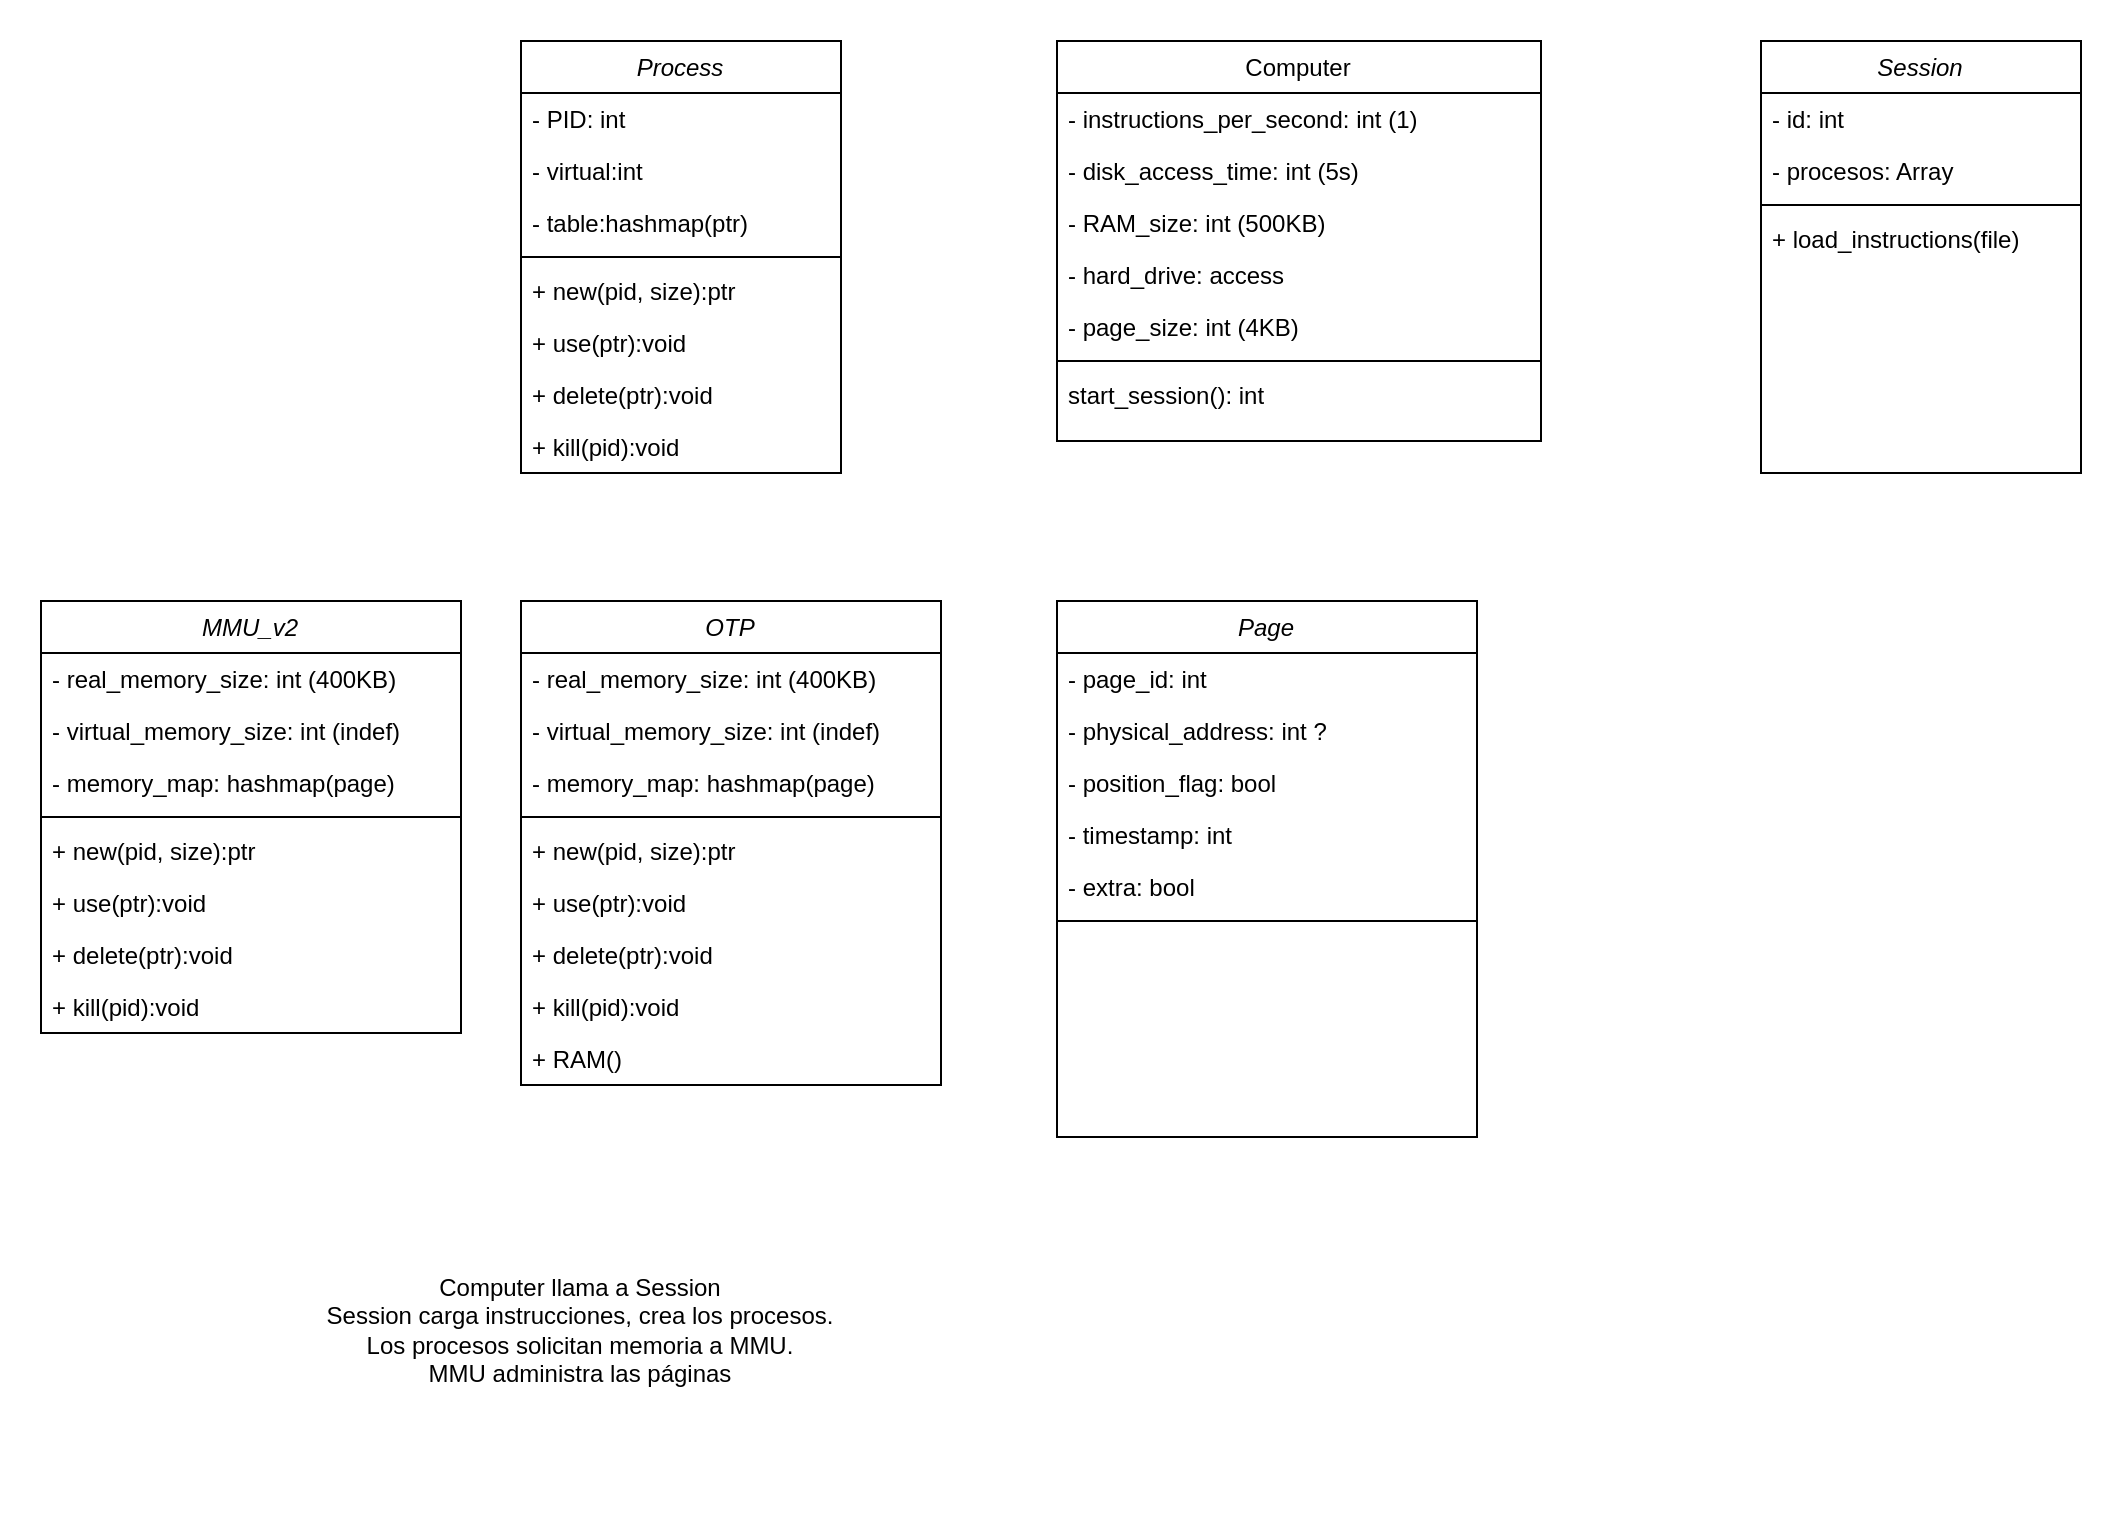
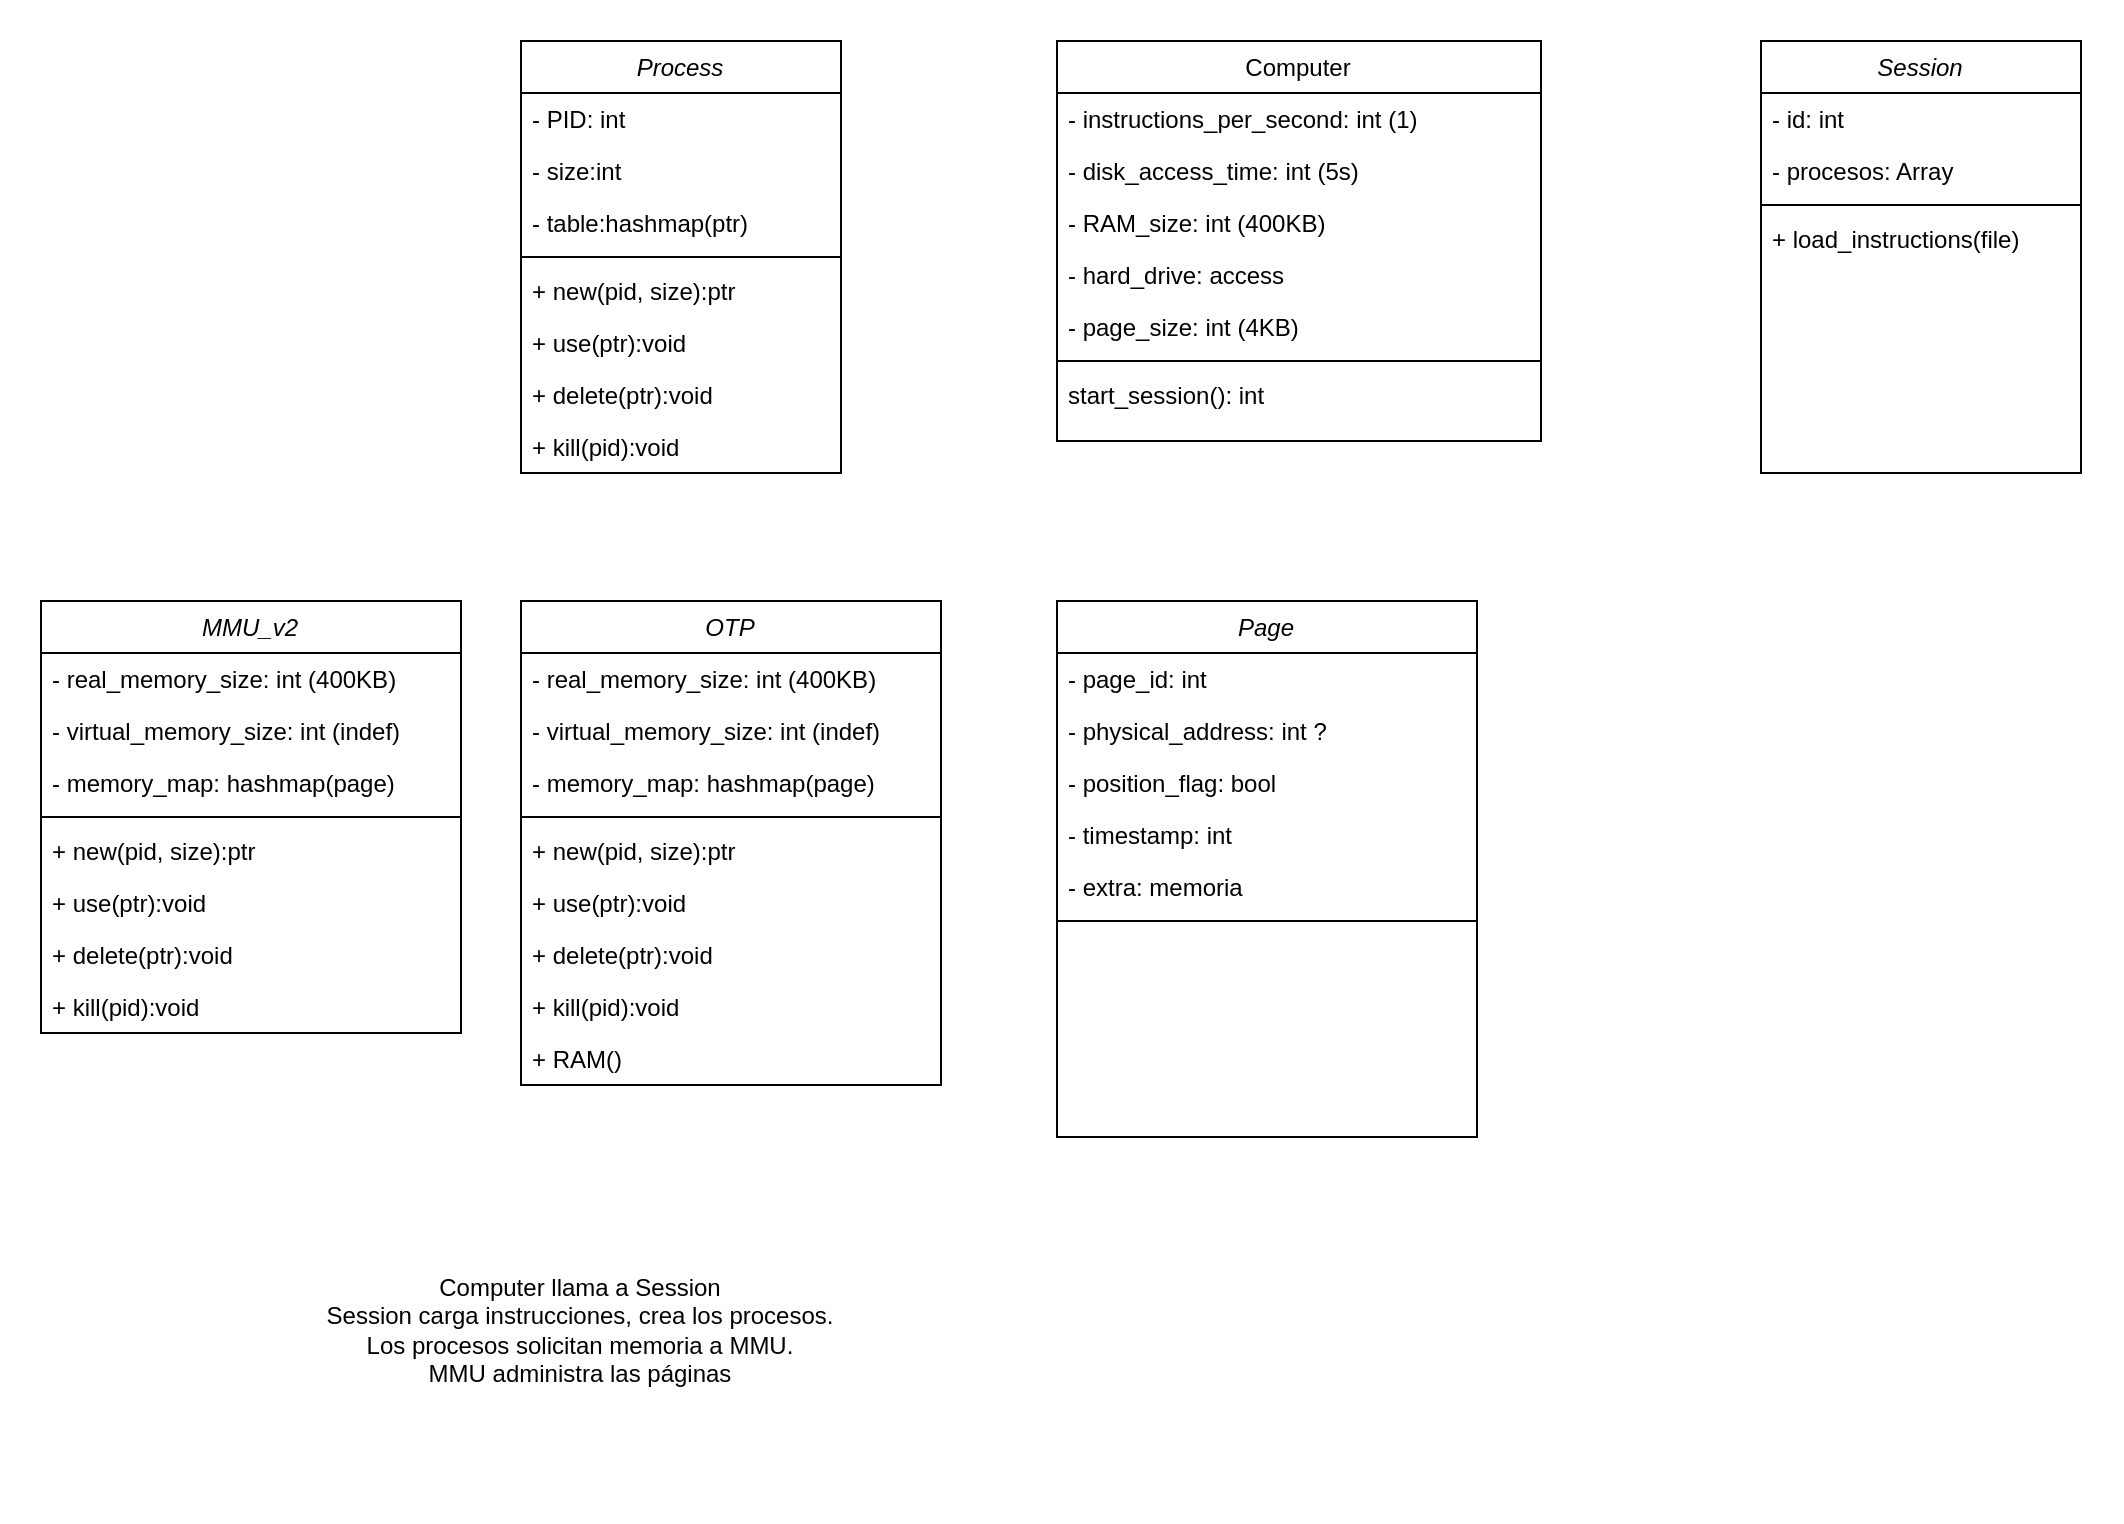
node "- virtual:int": label "- virtual:int" -> "- size:int"
node "- RAM_size: int (500KB)": label "- RAM_size: int (500KB)" -> "- RAM_size: int (400KB)"
node "- extra: bool": label "- extra: bool" -> "- extra: memoria"
